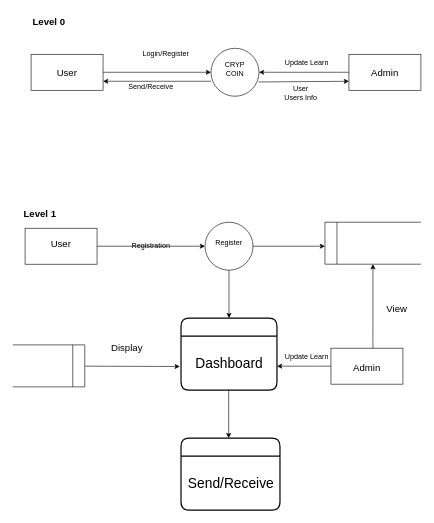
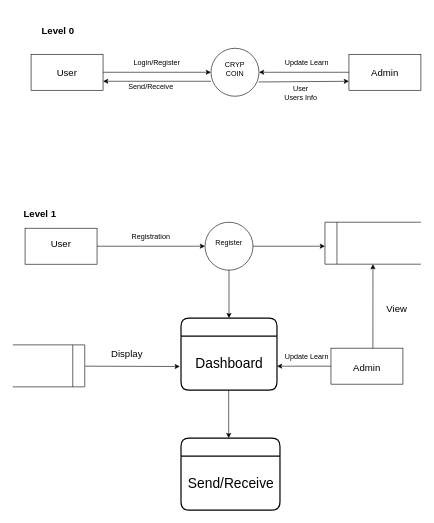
node "Level 0": moved (49, 21) -> (58, 30)
node "Login/Register": moved (166, 54) -> (157, 63)
node "Registration": moved (151, 246) -> (151, 237)
node "Display": moved (127, 348) -> (127, 354)
